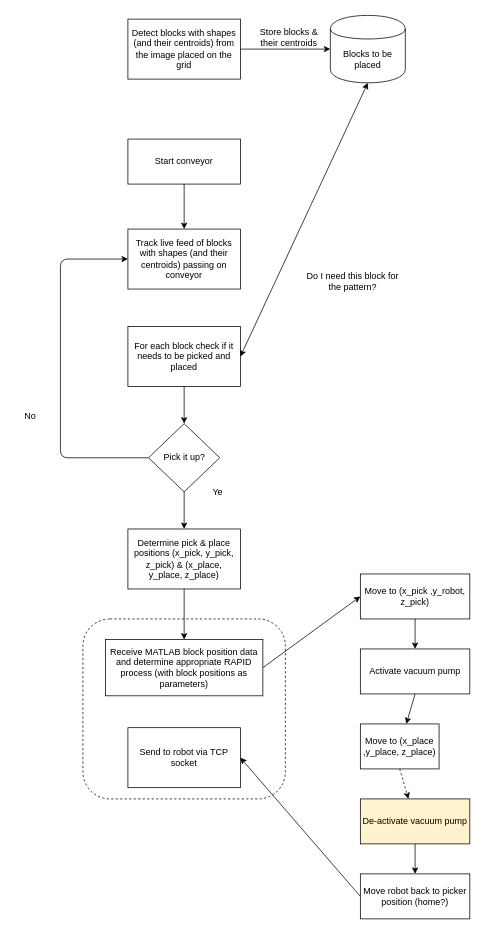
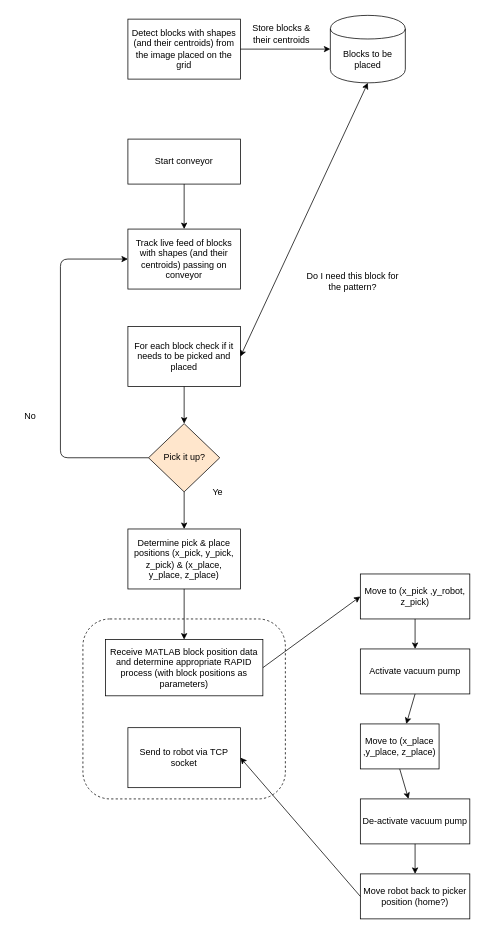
node "Store blocks & their centroids": moved (289, 38) -> (282, 34)
node "Pick it up?": fillcolor #ffffff -> #ffe6cc
edge "Move to (x_place ,y_place, z_place)" -> "De-activate vacuum pump": style dashed -> solid
node "De-activate vacuum pump": fillcolor #fff2cc -> #ffffff
